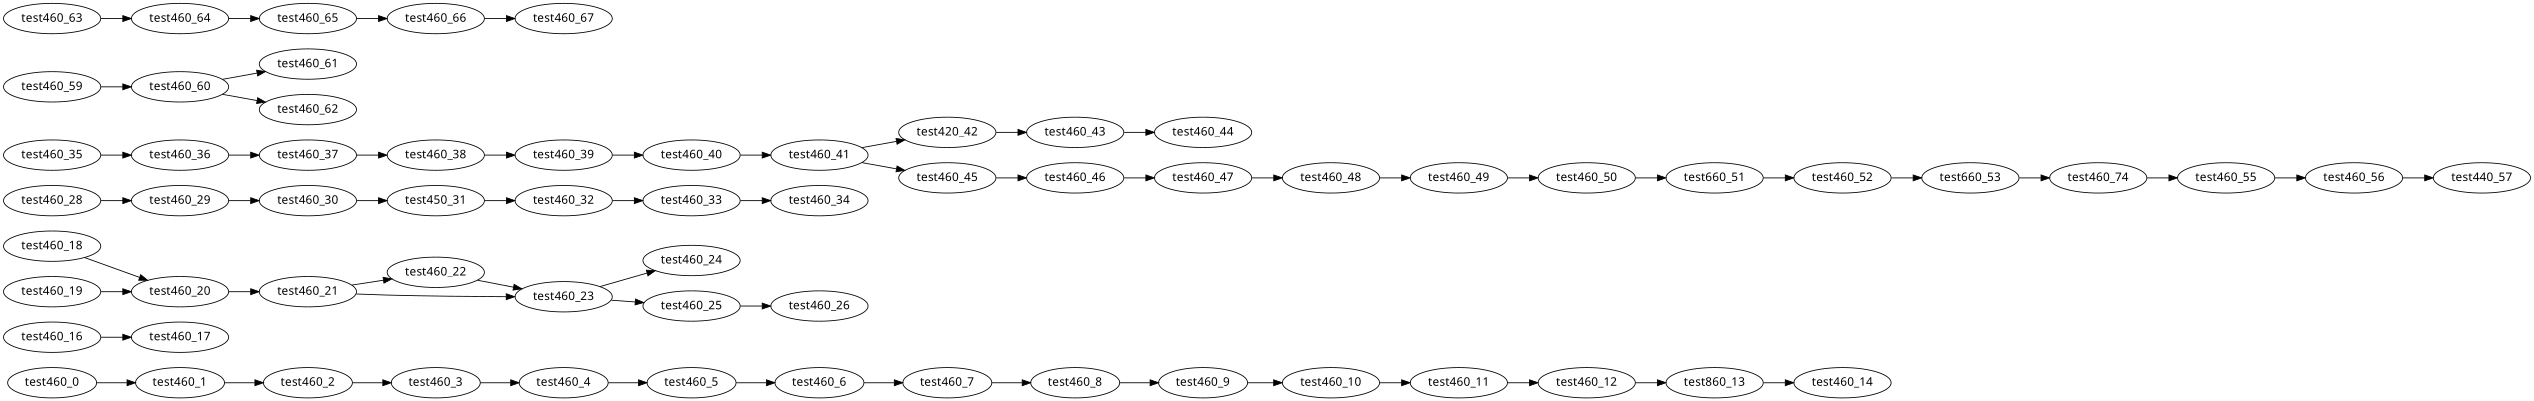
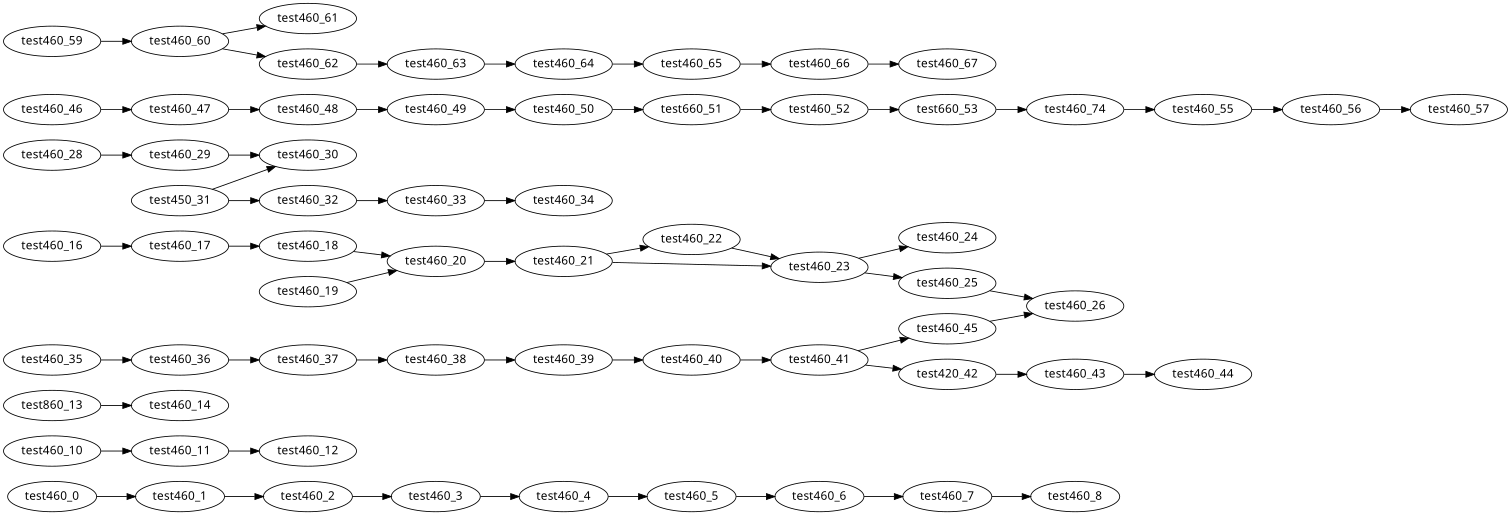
edge "test460_62" -> "test460_63": added
edge "test460_45" -> "test460_46": now "test460_45" -> "test460_26"
node "test440_57": label "test440_57" -> "test460_57"
edge "test460_30" -> "test450_31": reversed
edge "test460_17" -> "test460_18": added
node "test460_9": removed
edge "test460_12" -> "test860_13": removed
